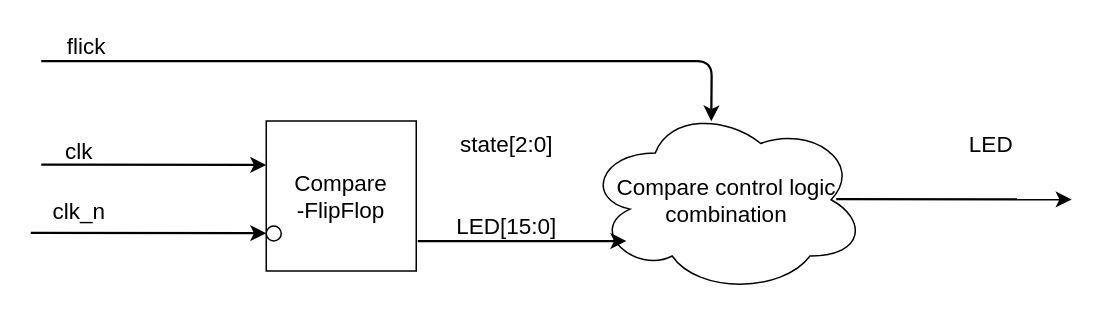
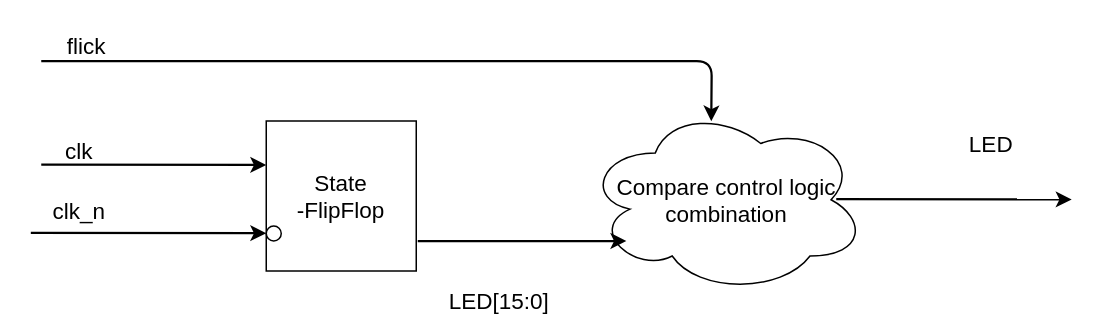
node "state[2:0]": removed
node "Compare -FlipFlop": label "Compare -FlipFlop" -> "State -FlipFlop"
node "LED[15:0]": moved (506, 226) -> (499, 301)
